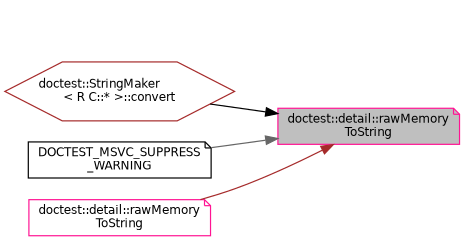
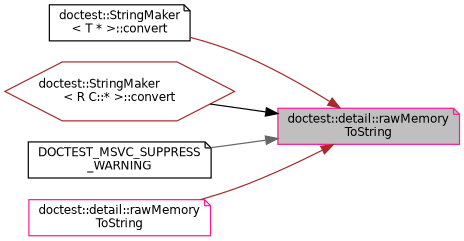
node "doctest::StringMaker < T * >::convert": added
